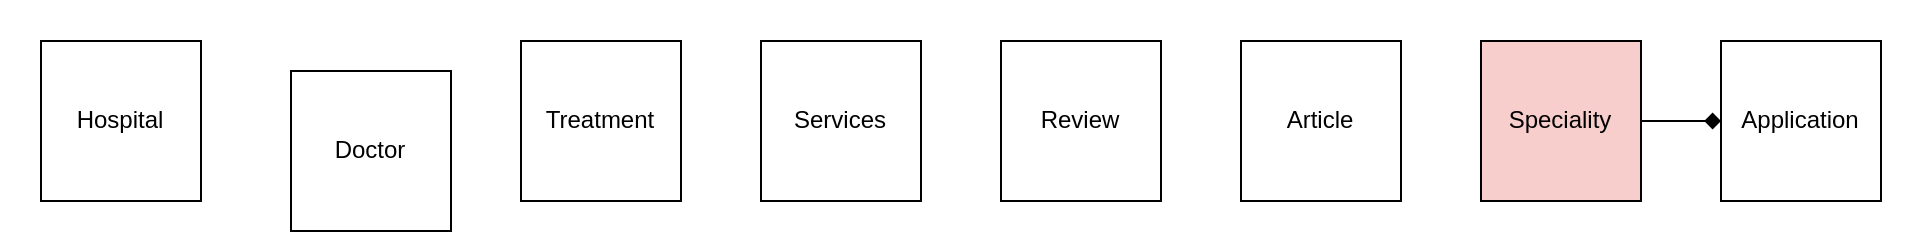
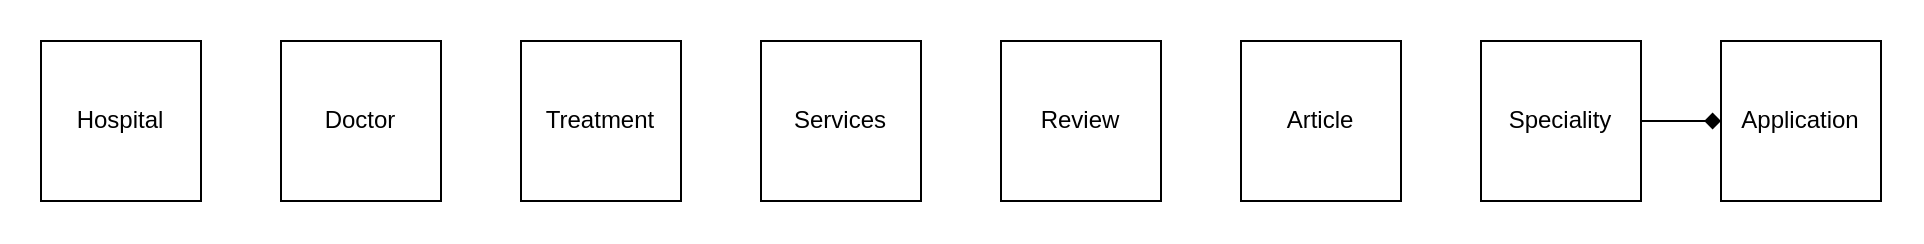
node "Speciality": fillcolor #f8cecc -> #ffffff
node "Doctor": moved (371, 151) -> (361, 121)
